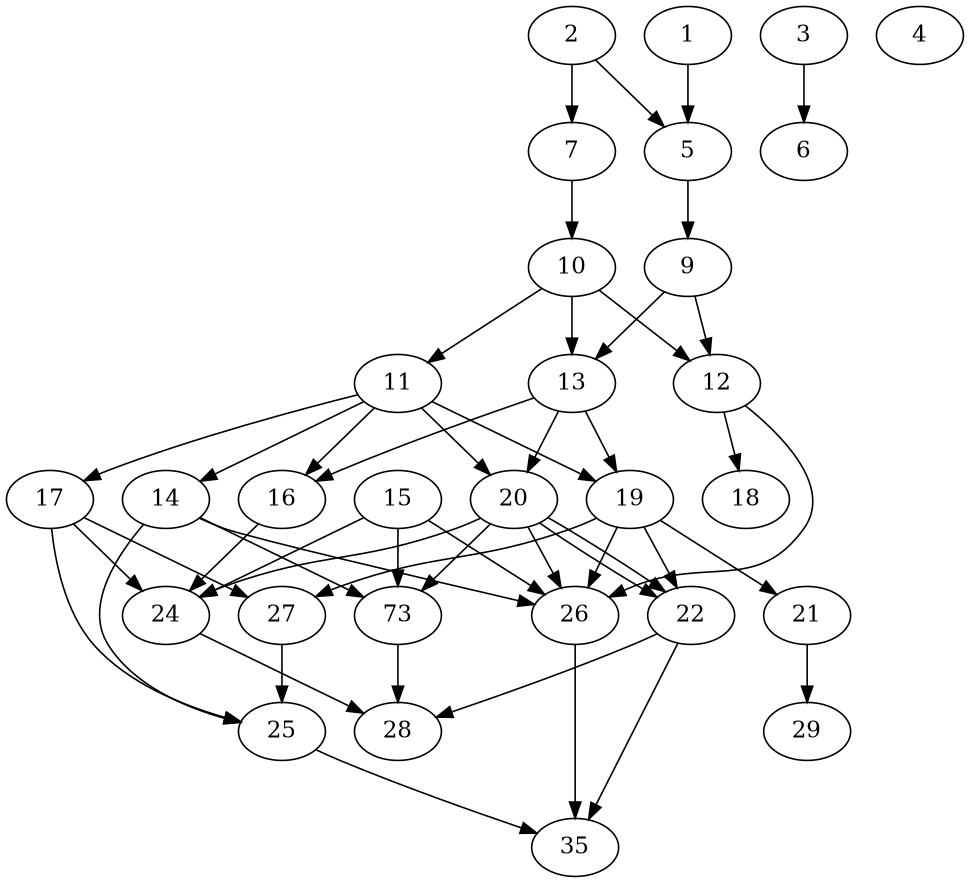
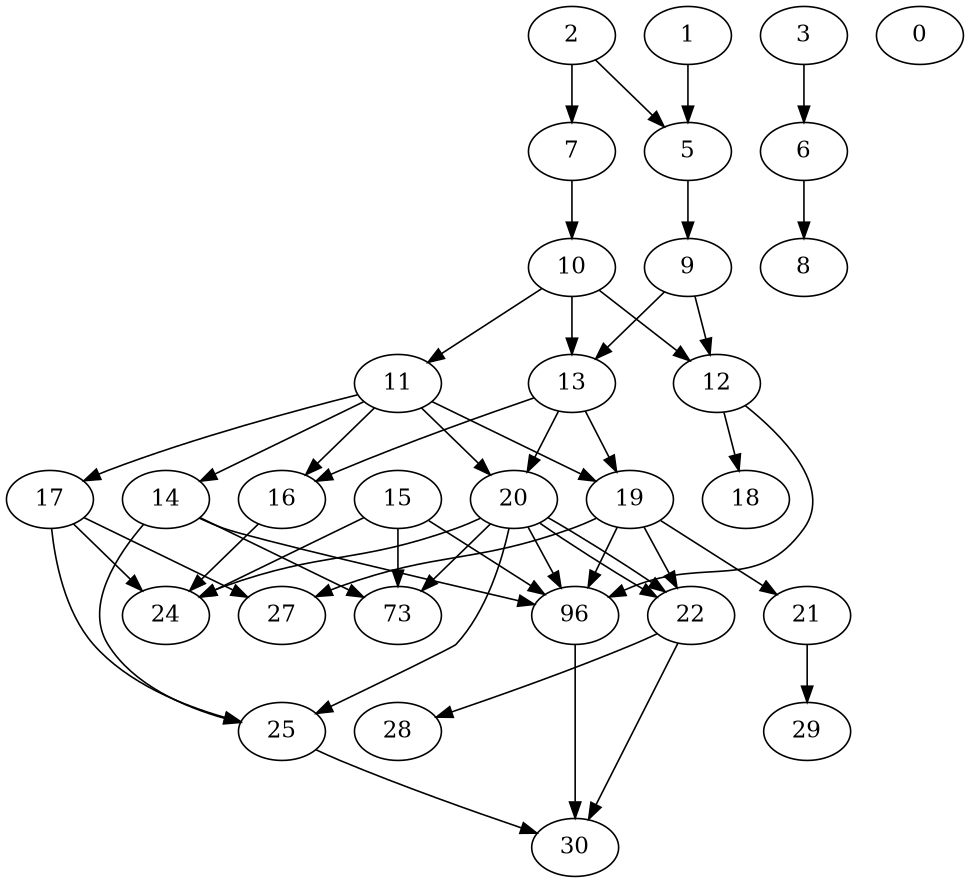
node "4": label "4" -> "0"
node "8": added
node "26": label "26" -> "96"
edge "27" -> "25": now "20" -> "25"
edge "73" -> "28": removed
edge "24" -> "28": removed
node "35": label "35" -> "30"
